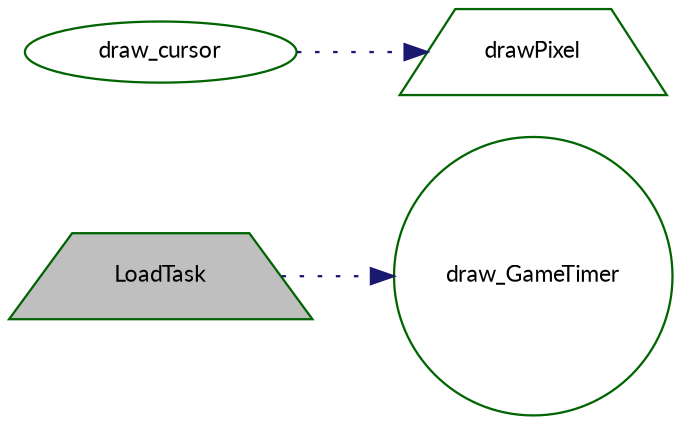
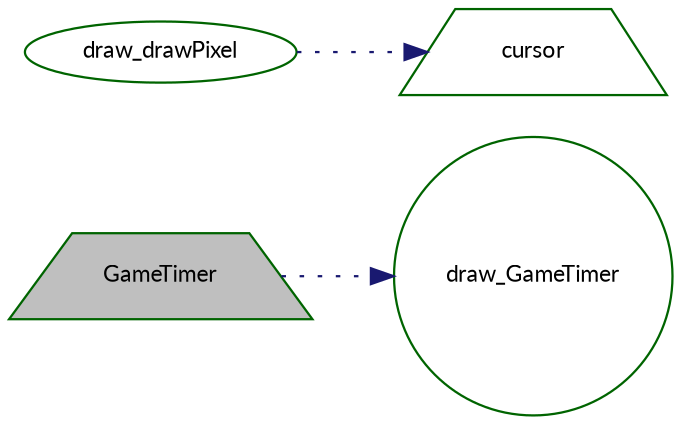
node "draw_cursor": label "draw_cursor" -> "draw_drawPixel"
node "drawPixel": label "drawPixel" -> "cursor"
node "LoadTask": label "LoadTask" -> "GameTimer"
